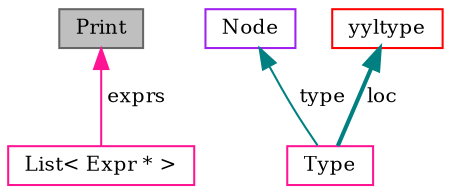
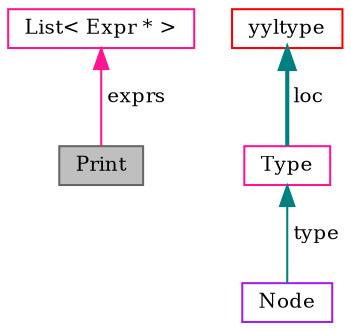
edge "Type" -> "Node": reversed
edge "List< Expr * >" -> "Print": reversed
